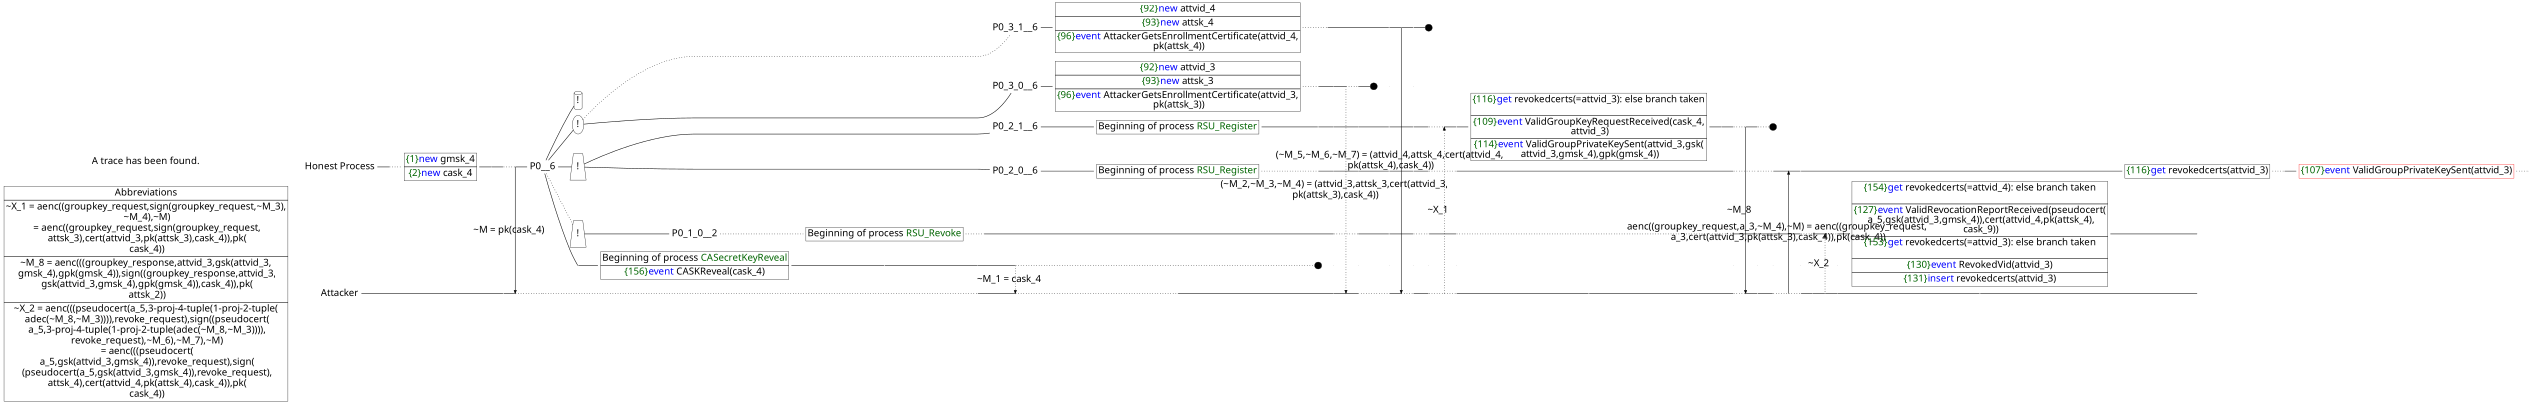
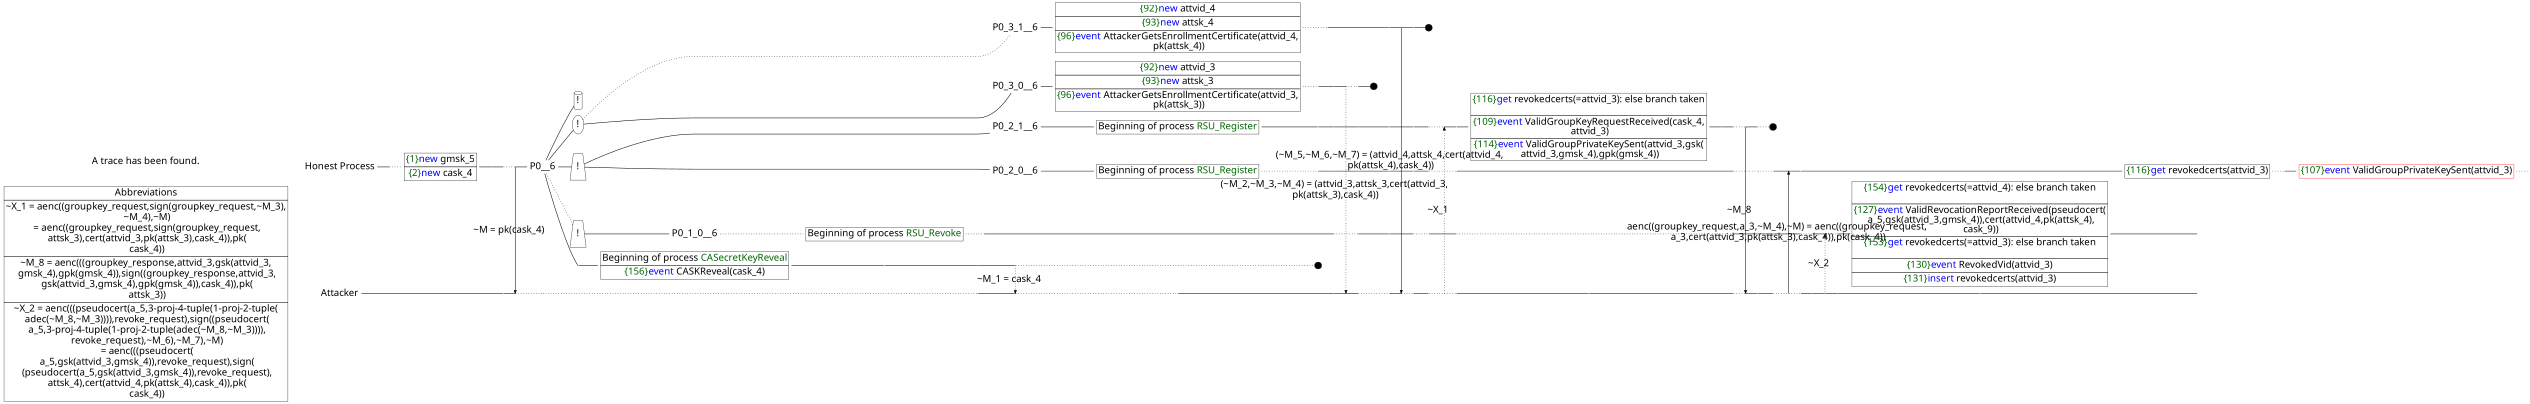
node "{1}": text "gmsk_4" -> "gmsk_5"
node "P0_1_0__2": label "P0_1_0__2" -> "P0_1_0__6"
node "Abbreviations": text "attsk_2))" -> "attsk_3))"
